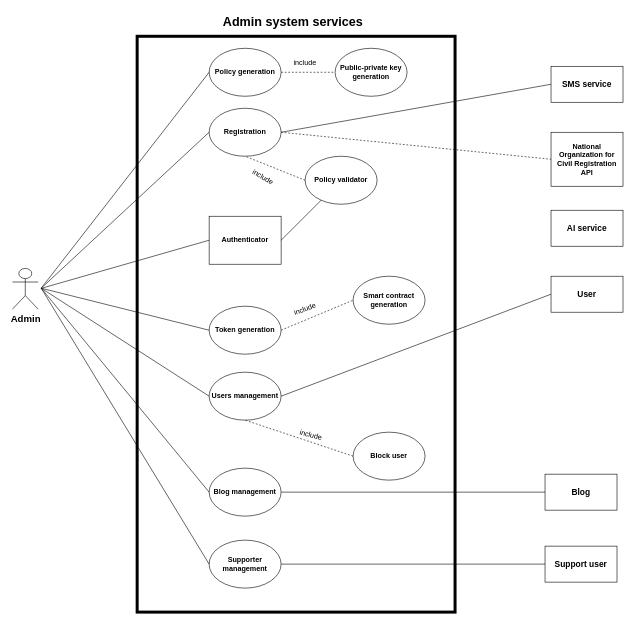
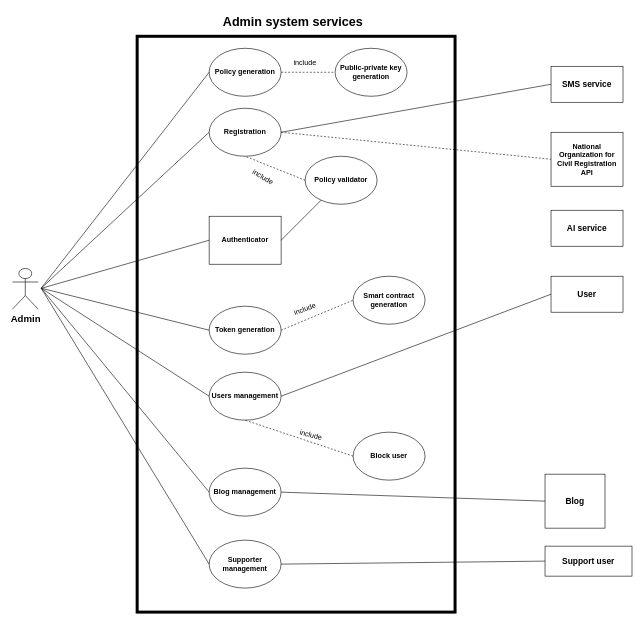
node "Blog": size 72x36 -> 60x54
node "Support user": size 72x36 -> 87x30
